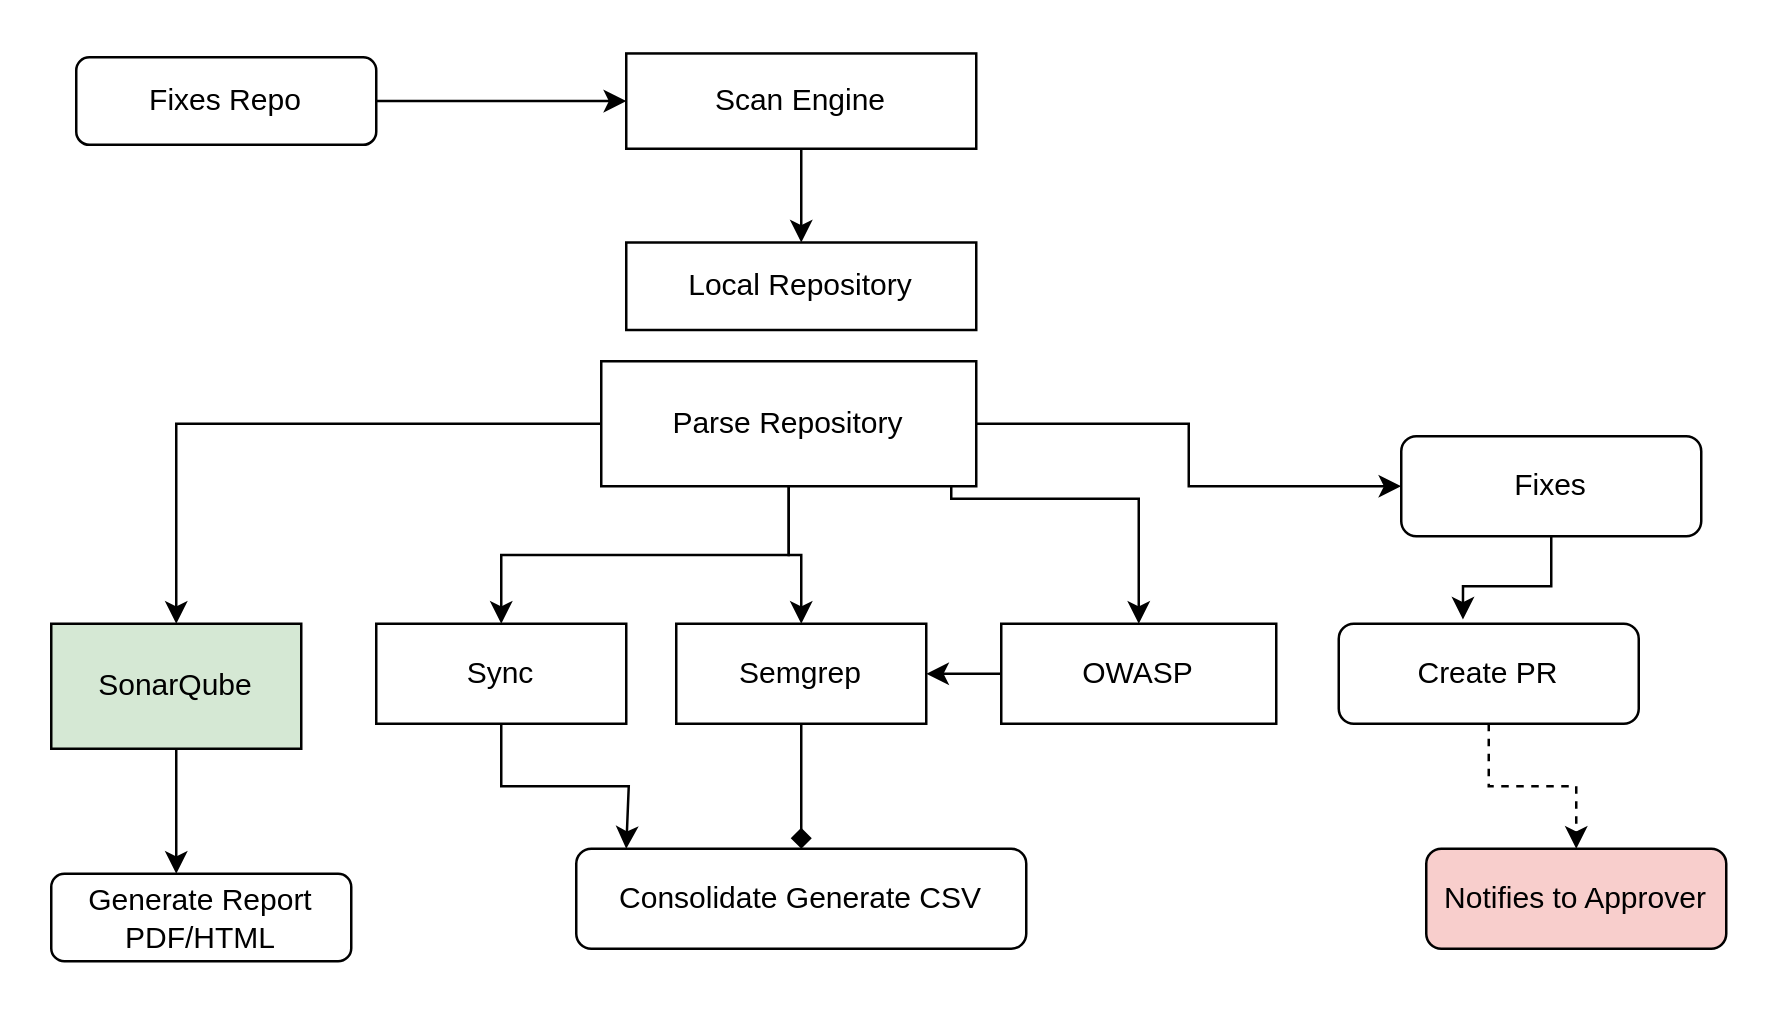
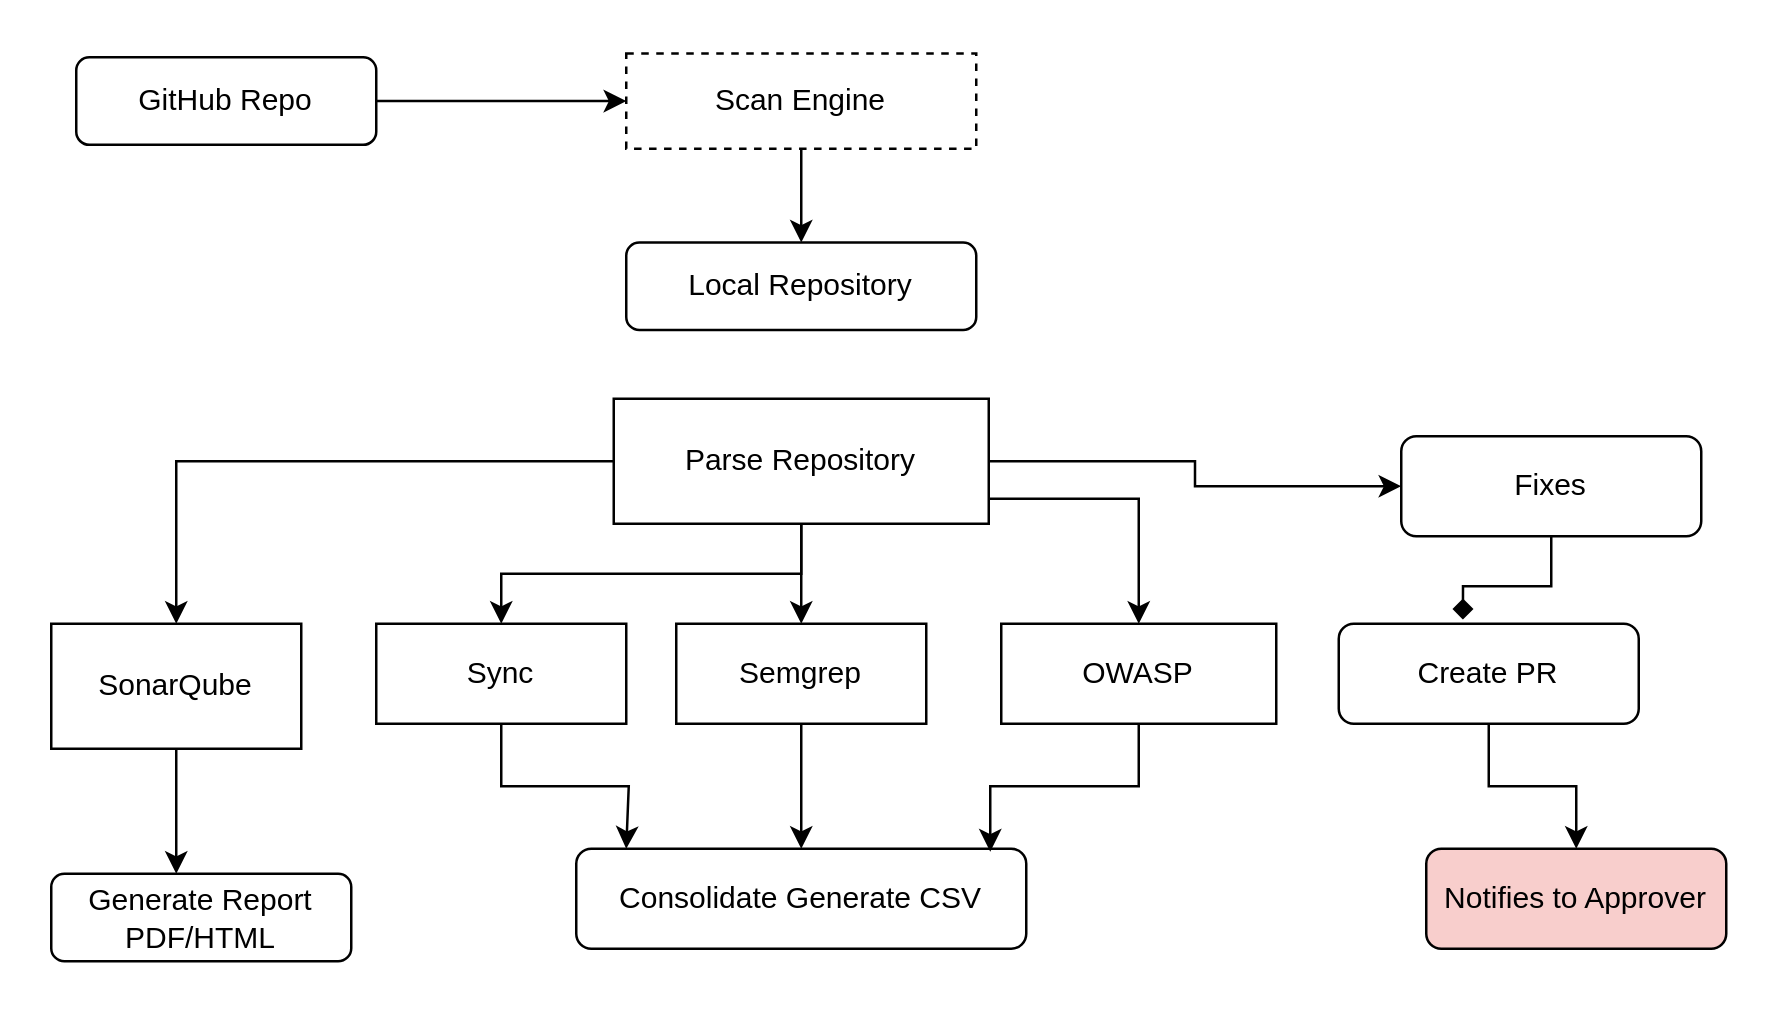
node "Fixes Repo": label "Fixes Repo" -> "GitHub Repo"
node "Scan Engine": style solid -> dashed
node "Local Repository": shape rectangle -> rounded rectangle
node "Parse Repository": moved (789, 424) -> (801, 461)
edge "Fixes" -> "Create PR": arrowhead classic -> diamond
edge "OWASP" -> "Semgrep": now "OWASP" -> "Consolidate Generate CSV"
node "SonarQube": fillcolor #d5e8d4 -> #ffffff
edge "Create PR" -> "Notifies to Approver": style dashed -> solid
edge "Semgrep" -> "Consolidate Generate CSV": arrowhead diamond -> classic
